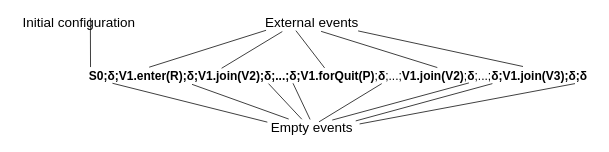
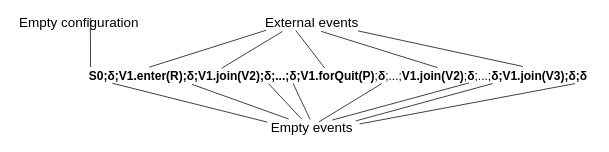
node "Initial configuration": label "Initial configuration" -> "Empty configuration"
